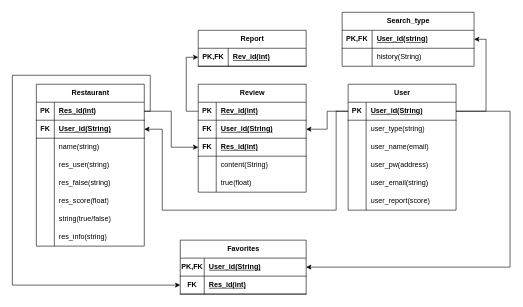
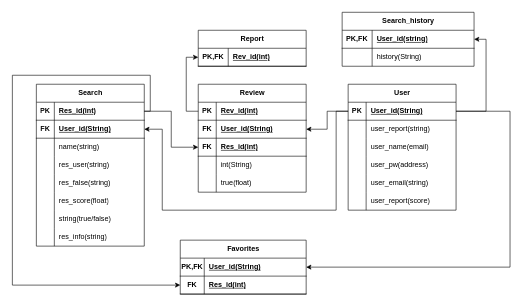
node "Search_type": label "Search_type" -> "Search_history"
node "Restaurant": label "Restaurant" -> "Search"
node "user_type(string)": label "user_type(string)" -> "user_report(string)"
node "content(String)": label "content(String)" -> "int(String)"
